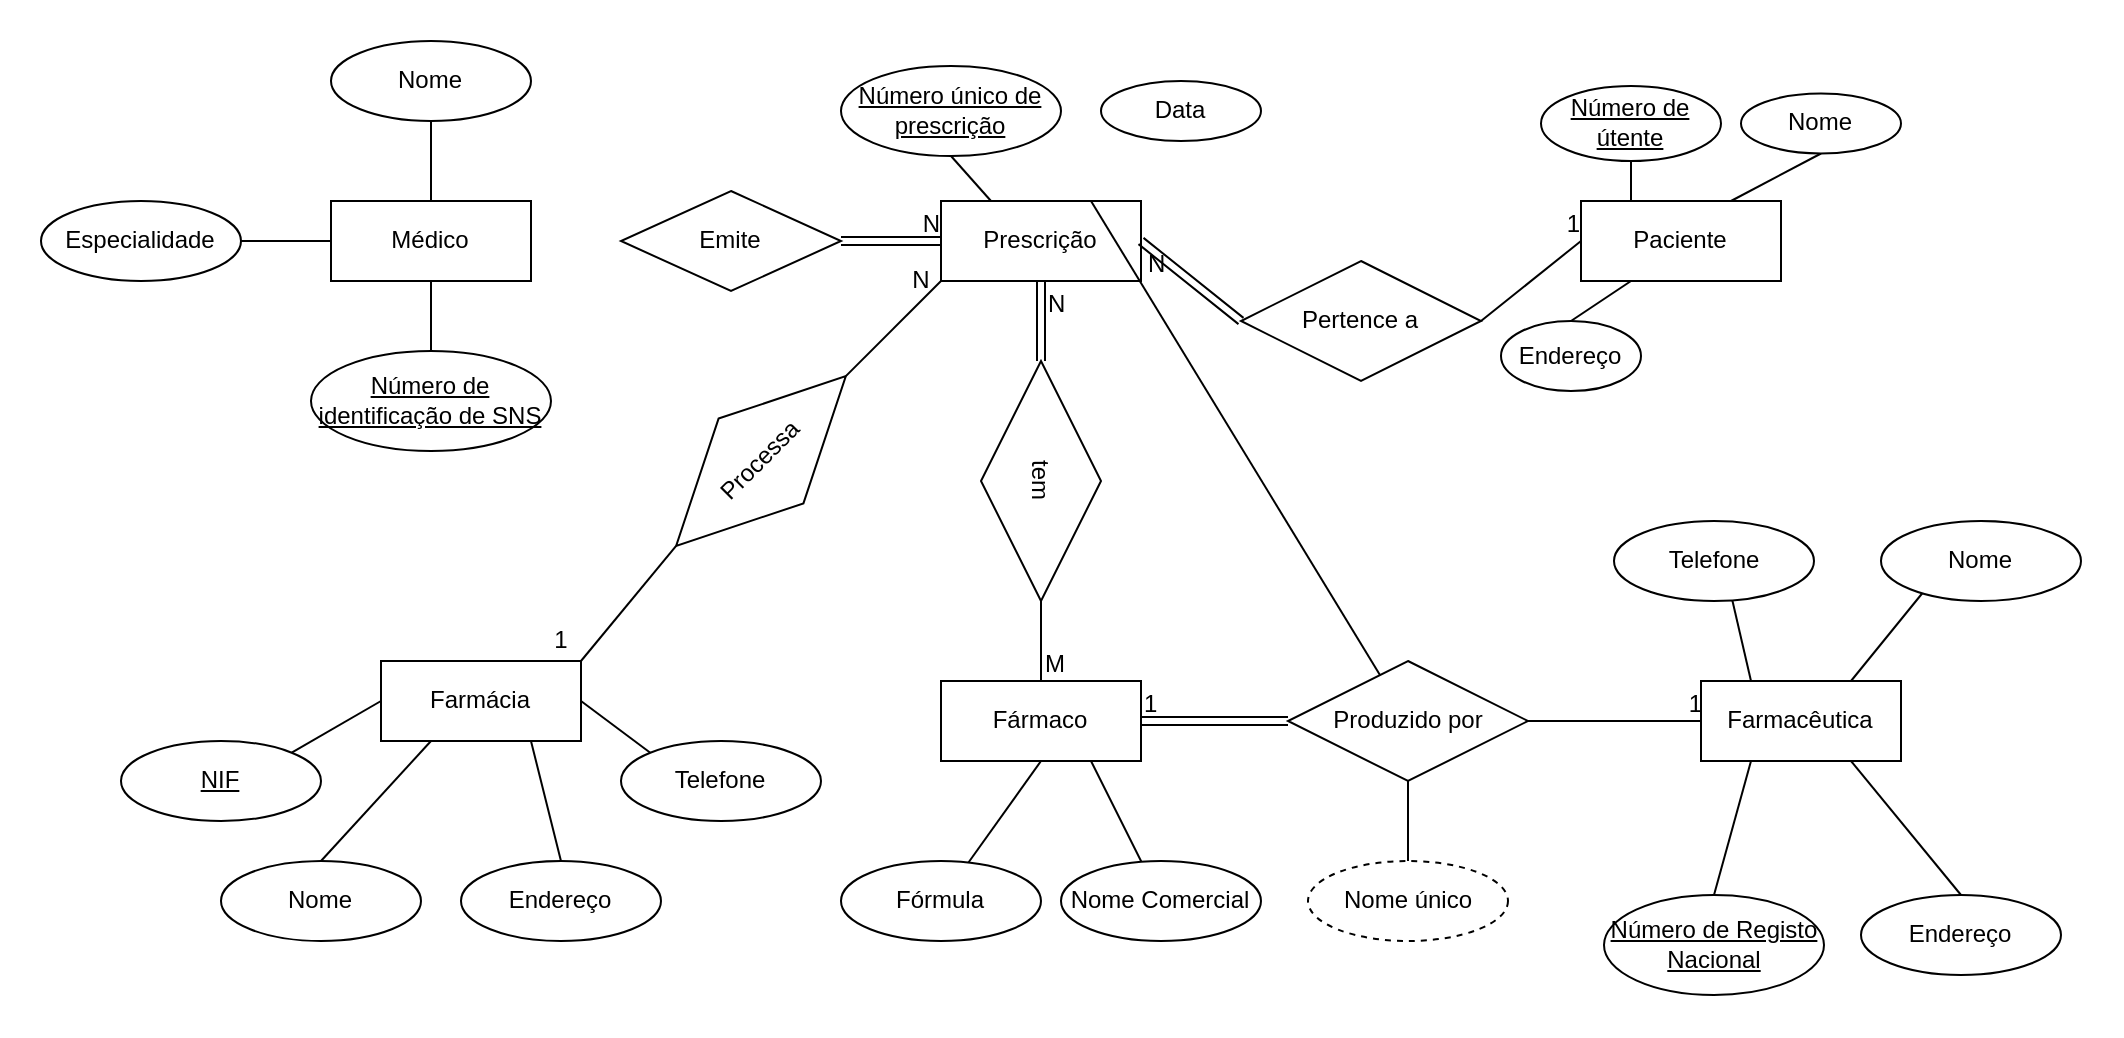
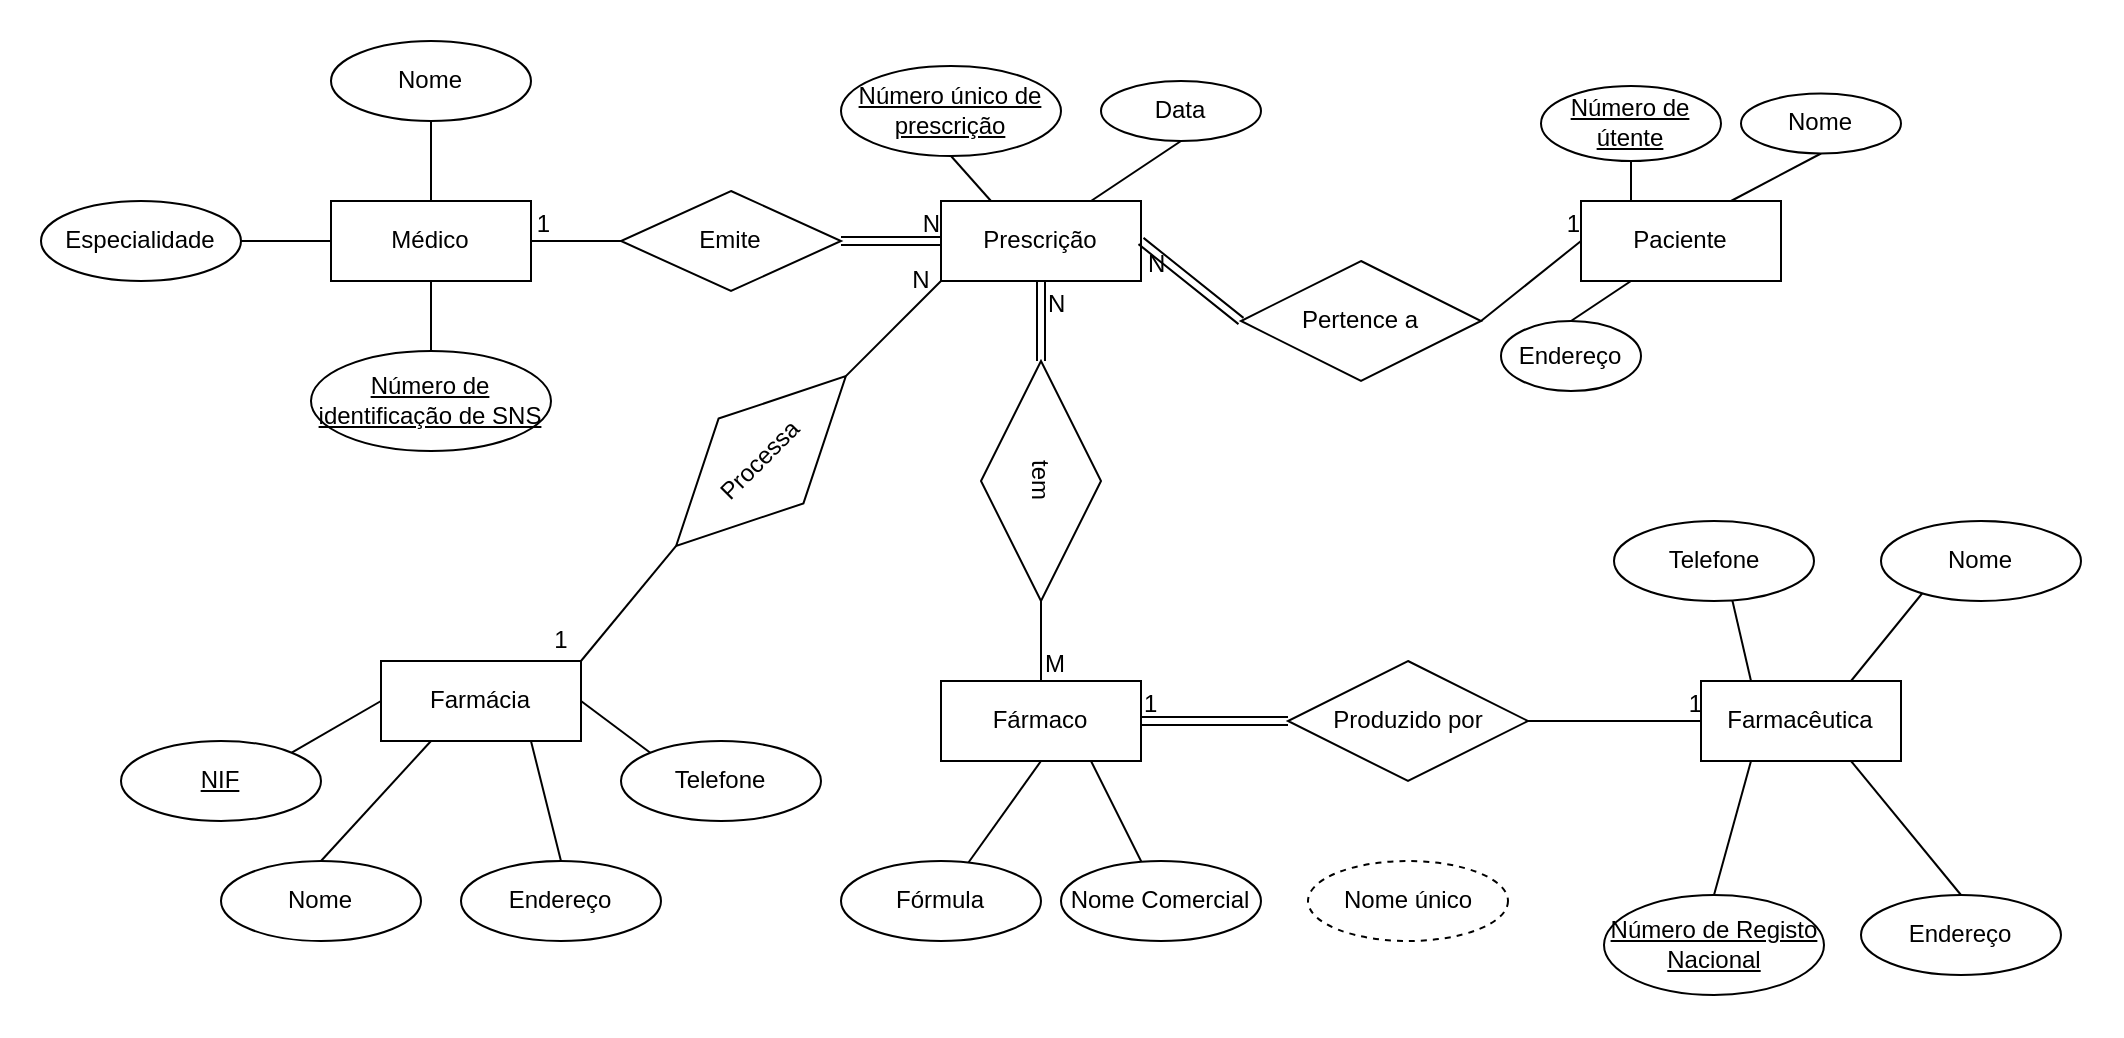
edge "Médico" -- "Emite": added, label "1"
edge "Prescrição" -- "Produzido por": now "Prescrição" -- "Data"
edge "Produzido por" -- "Nome único": removed
